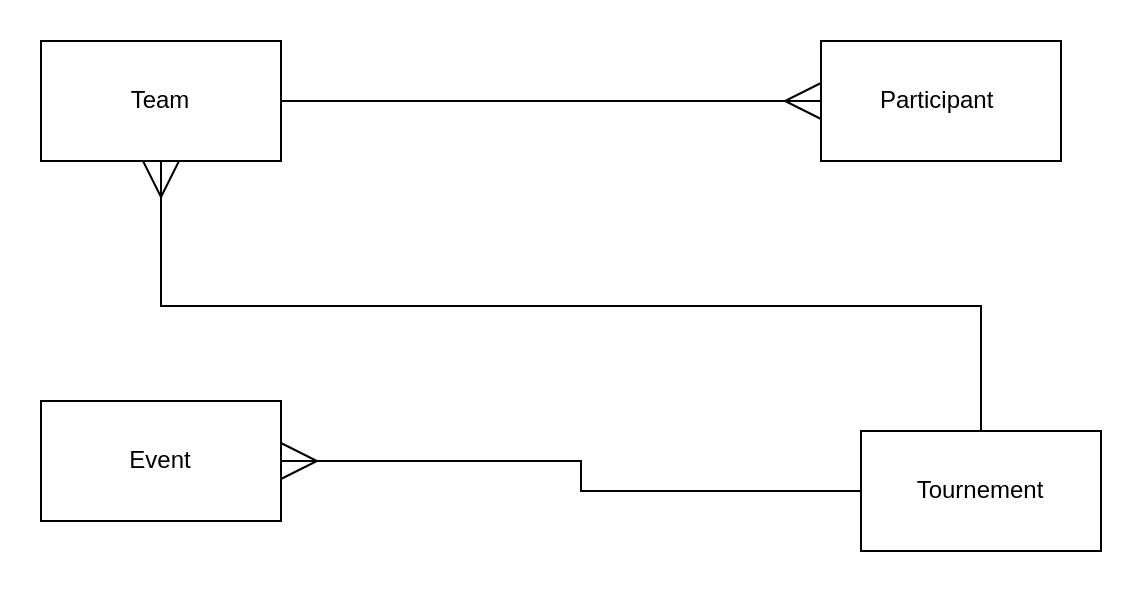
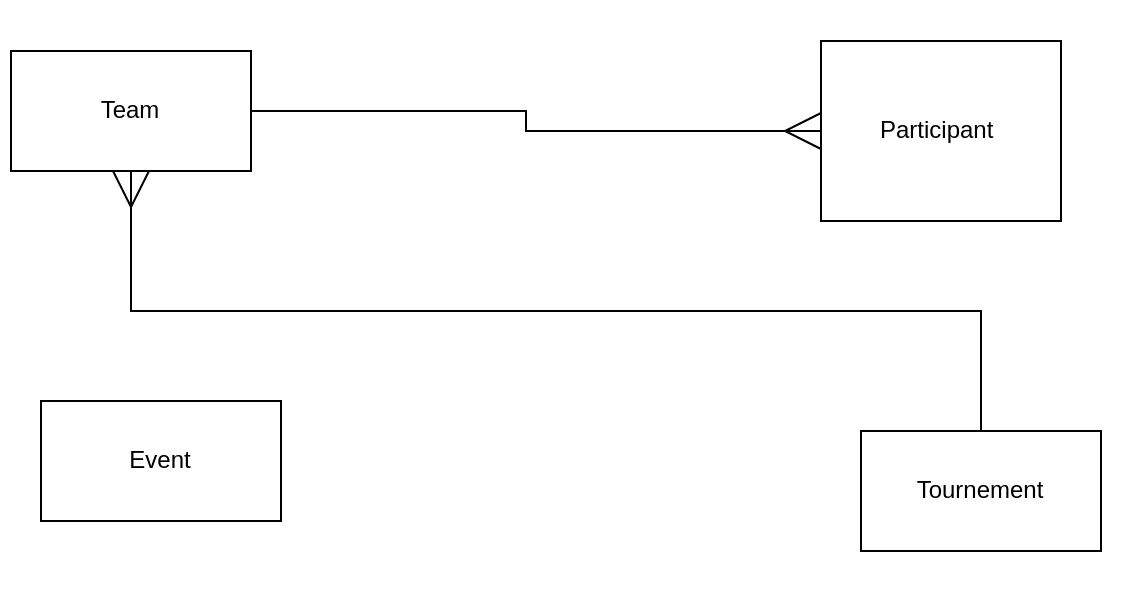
node "Team": moved (161, 101) -> (131, 111)
node "Participant": size 240x120 -> 240x180
edge "Tournement" -> "Event": removed
